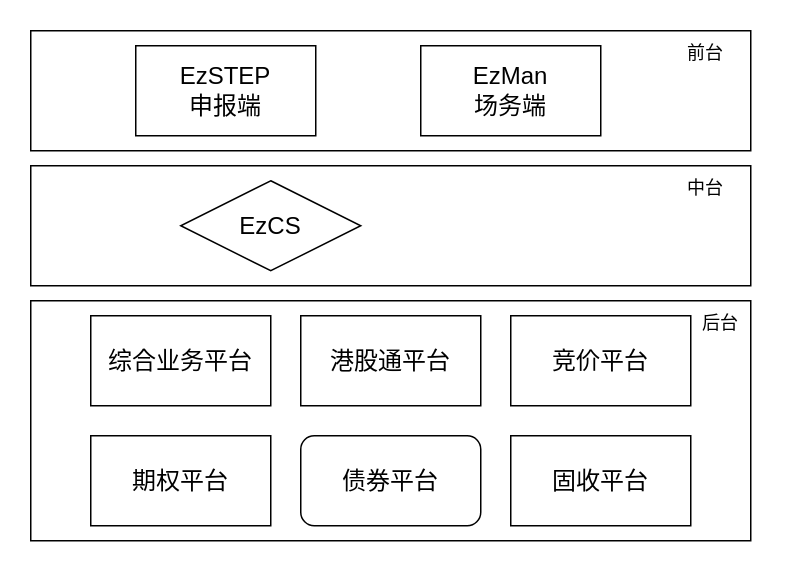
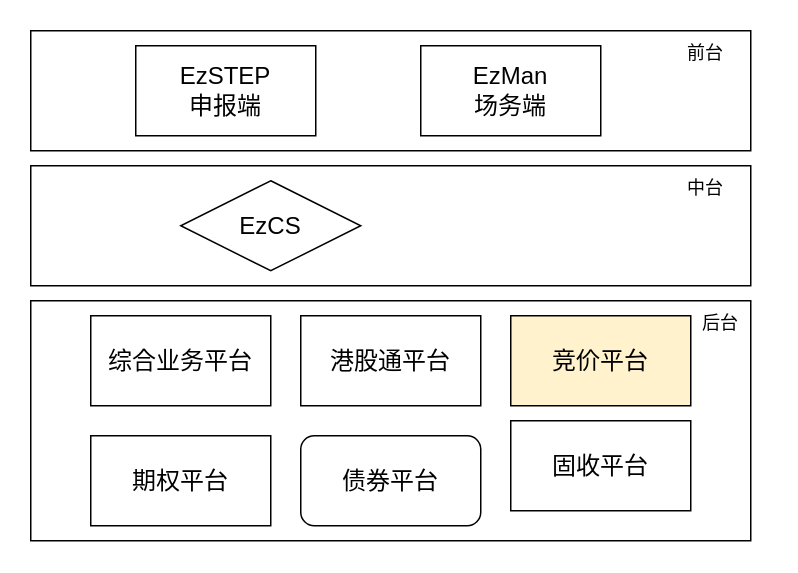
node "竞价平台": fillcolor #ffffff -> #fff2cc
node "固收平台": moved (601, 481) -> (601, 466)
